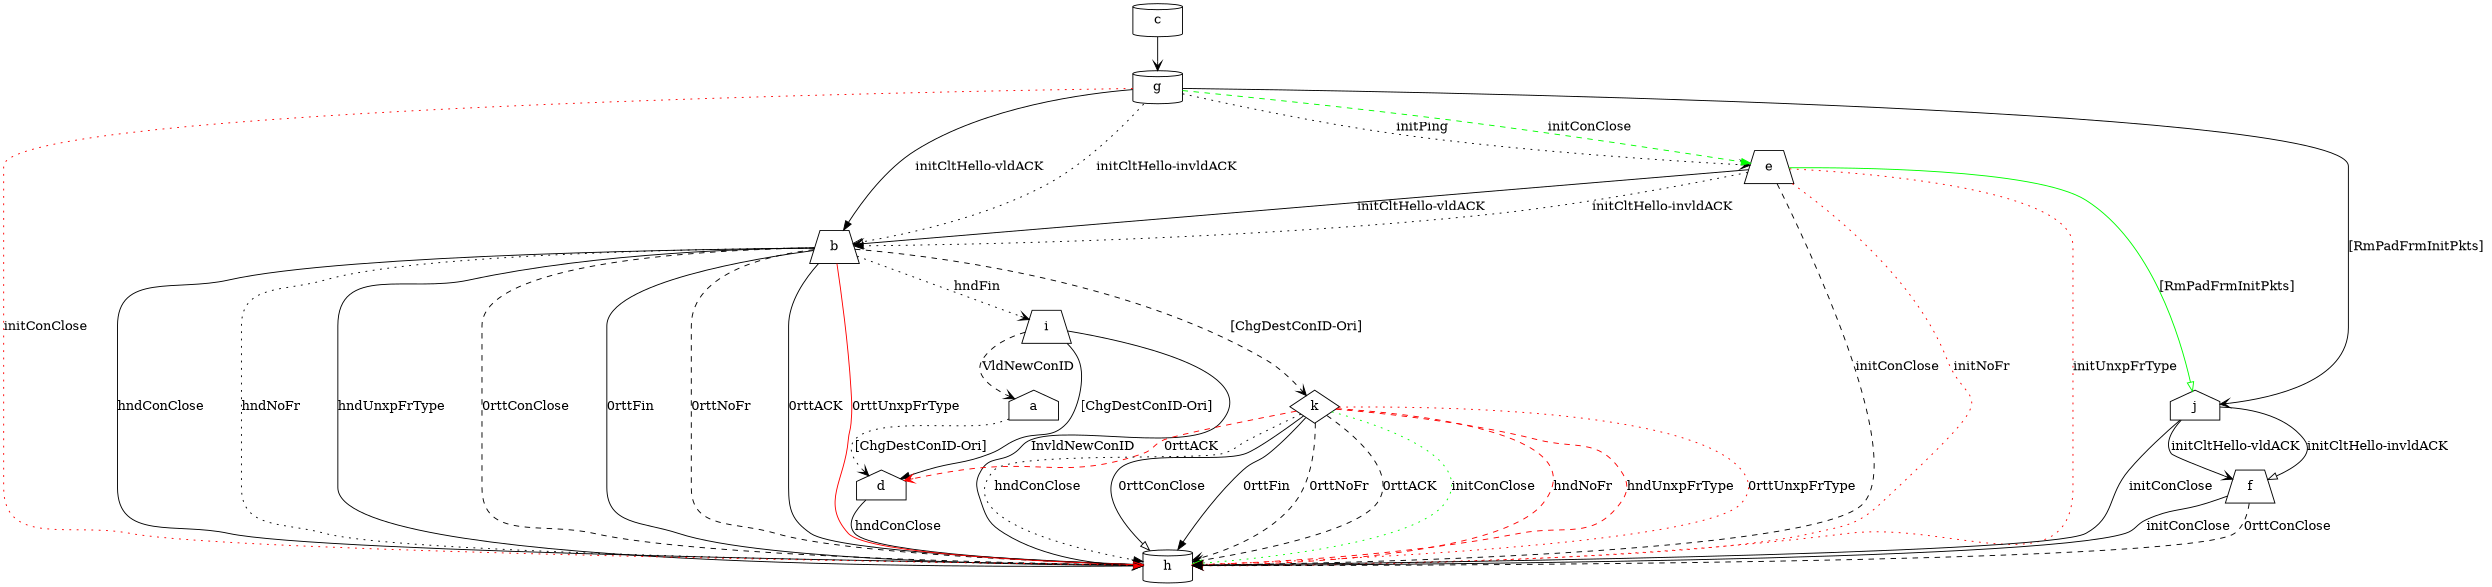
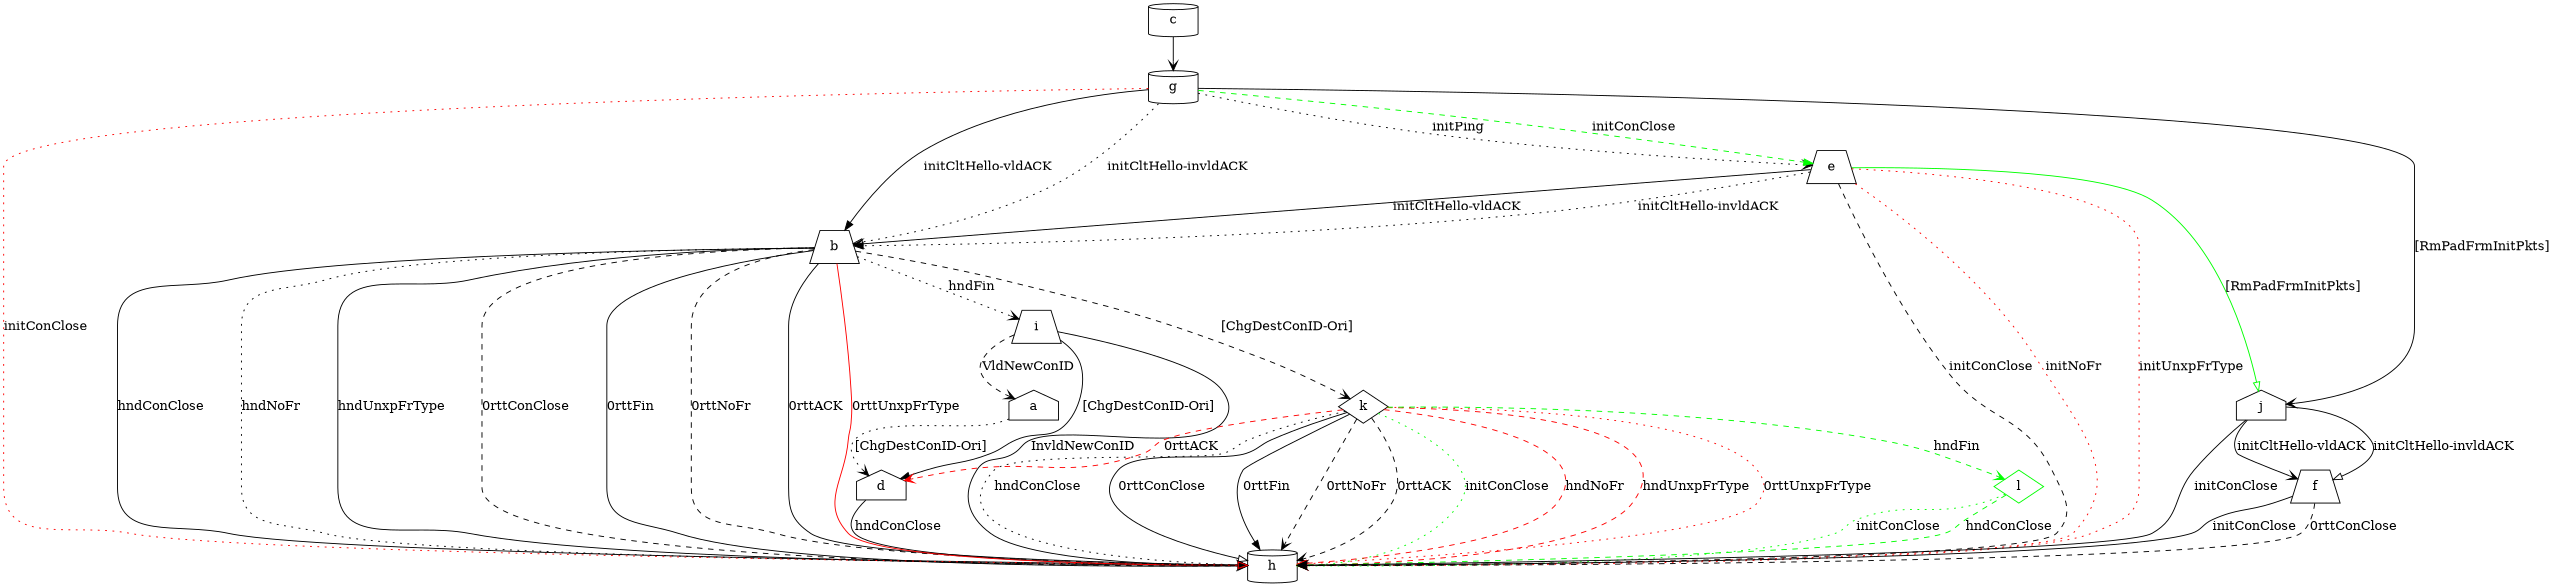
node "l": added
